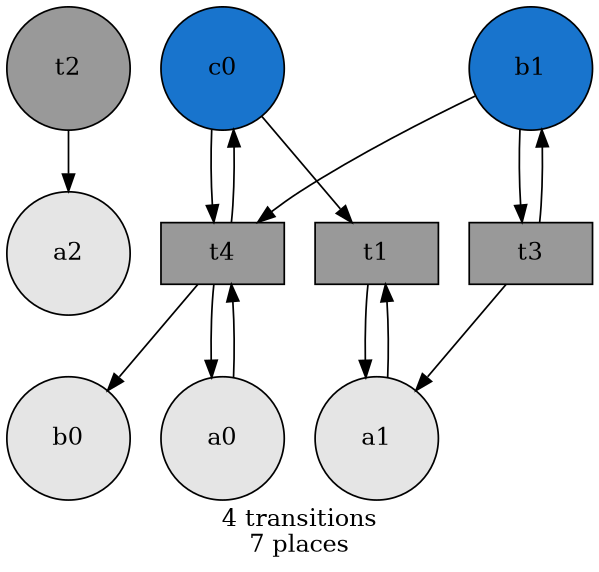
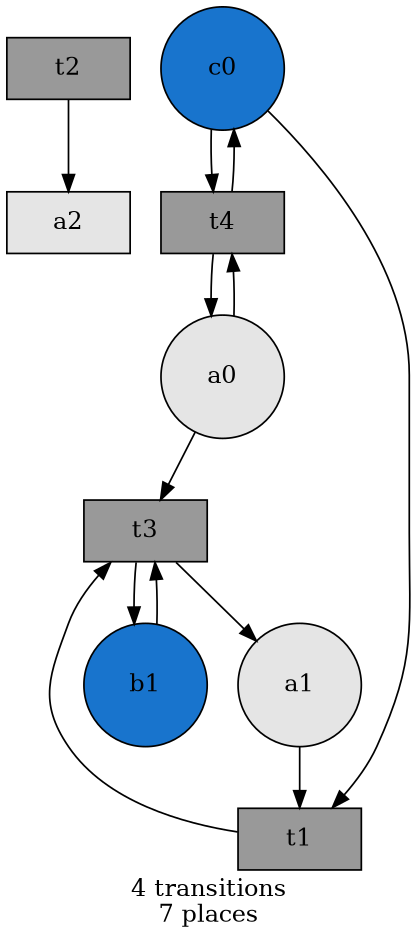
node "t2": shape circle -> box
edge "b1" -> "t4": removed
node "a2": shape circle -> box
edge "t1" -> "a1": now "t1" -> "t3"
node "b0": removed
edge "a0" -> "t3": added
